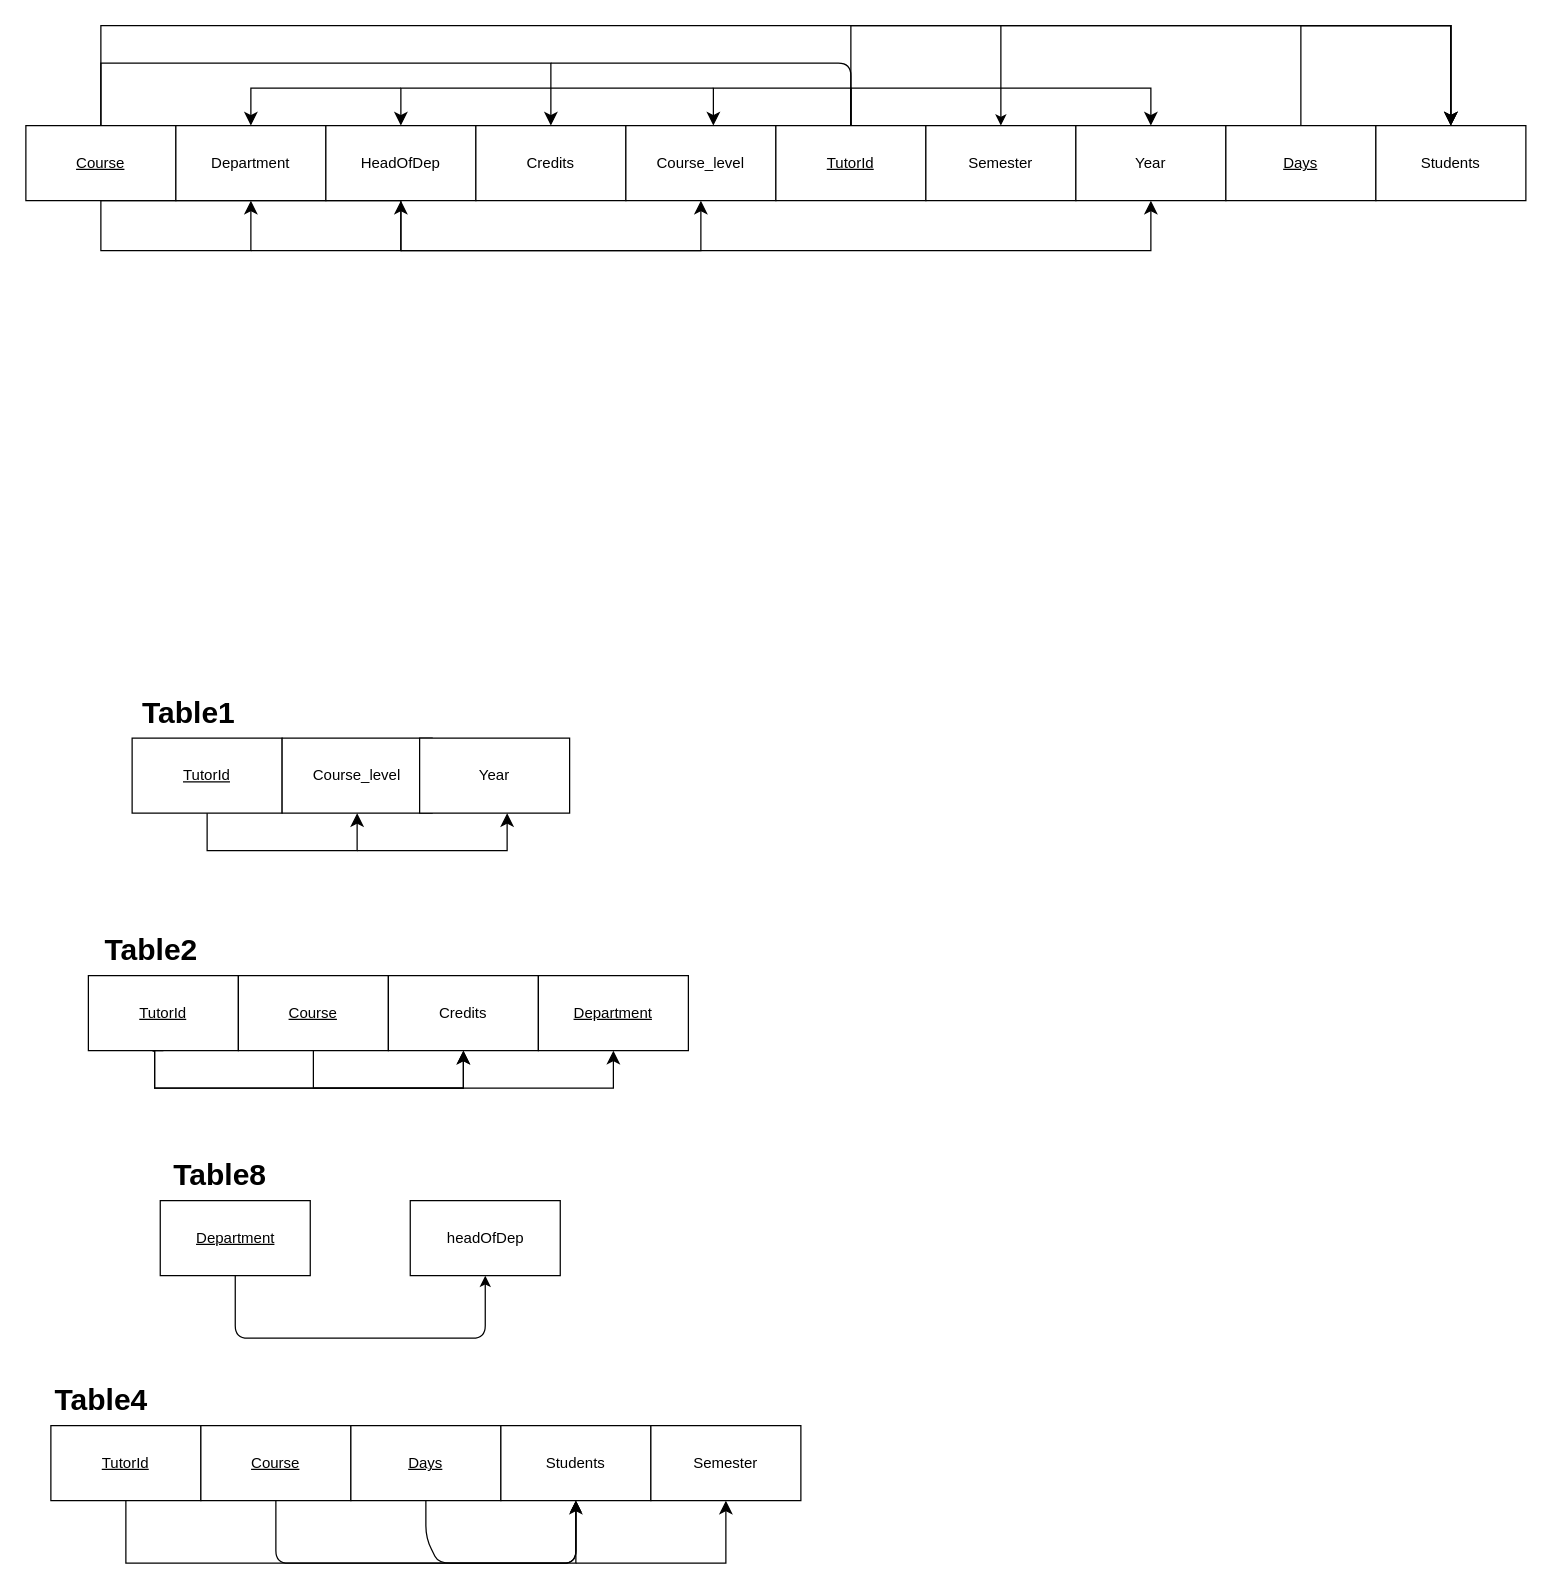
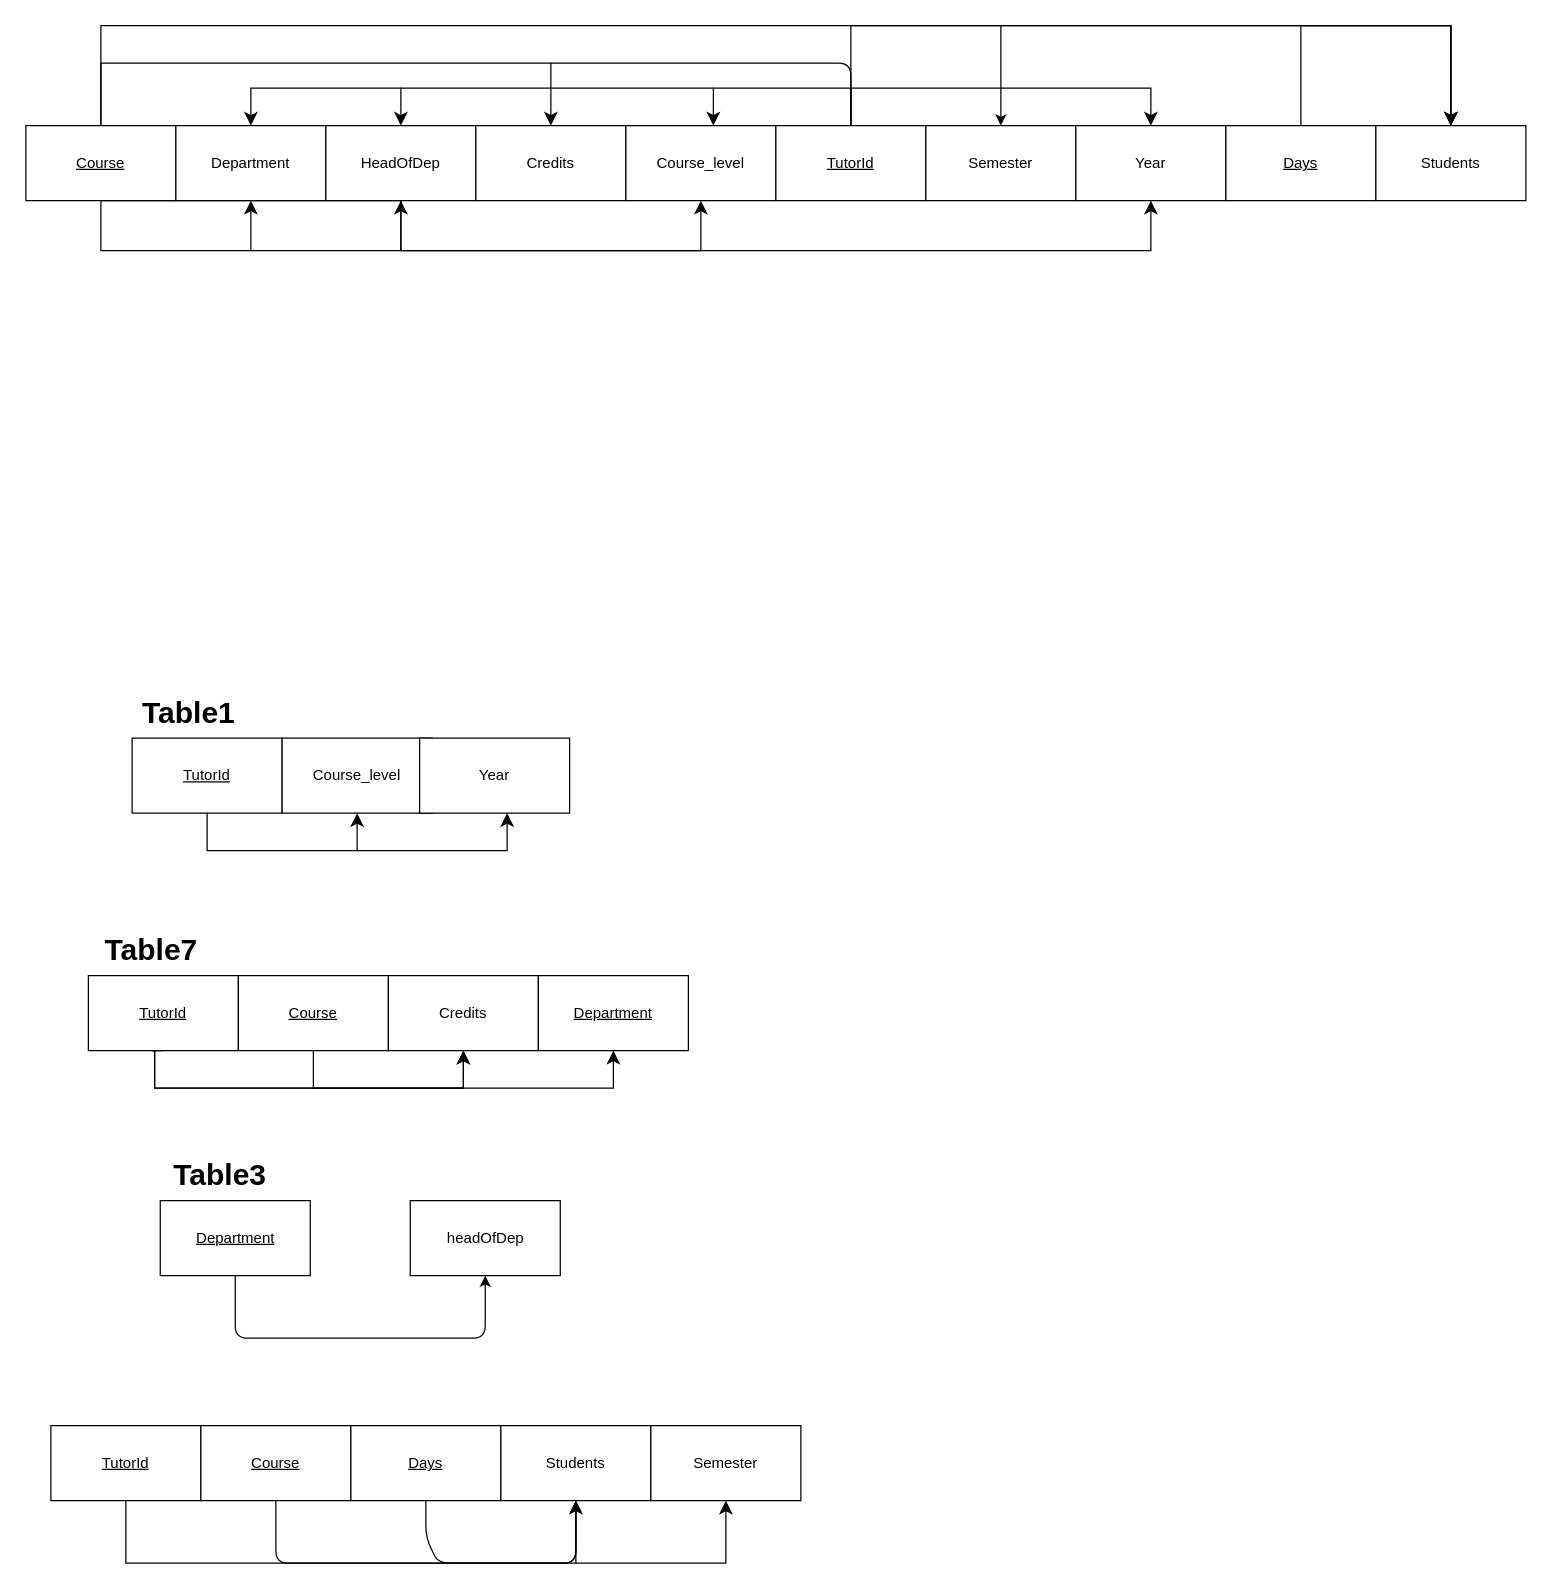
node "Table2": label "Table2" -> "Table7"
node "Table8": label "Table8" -> "Table3"
node "Table4": removed
